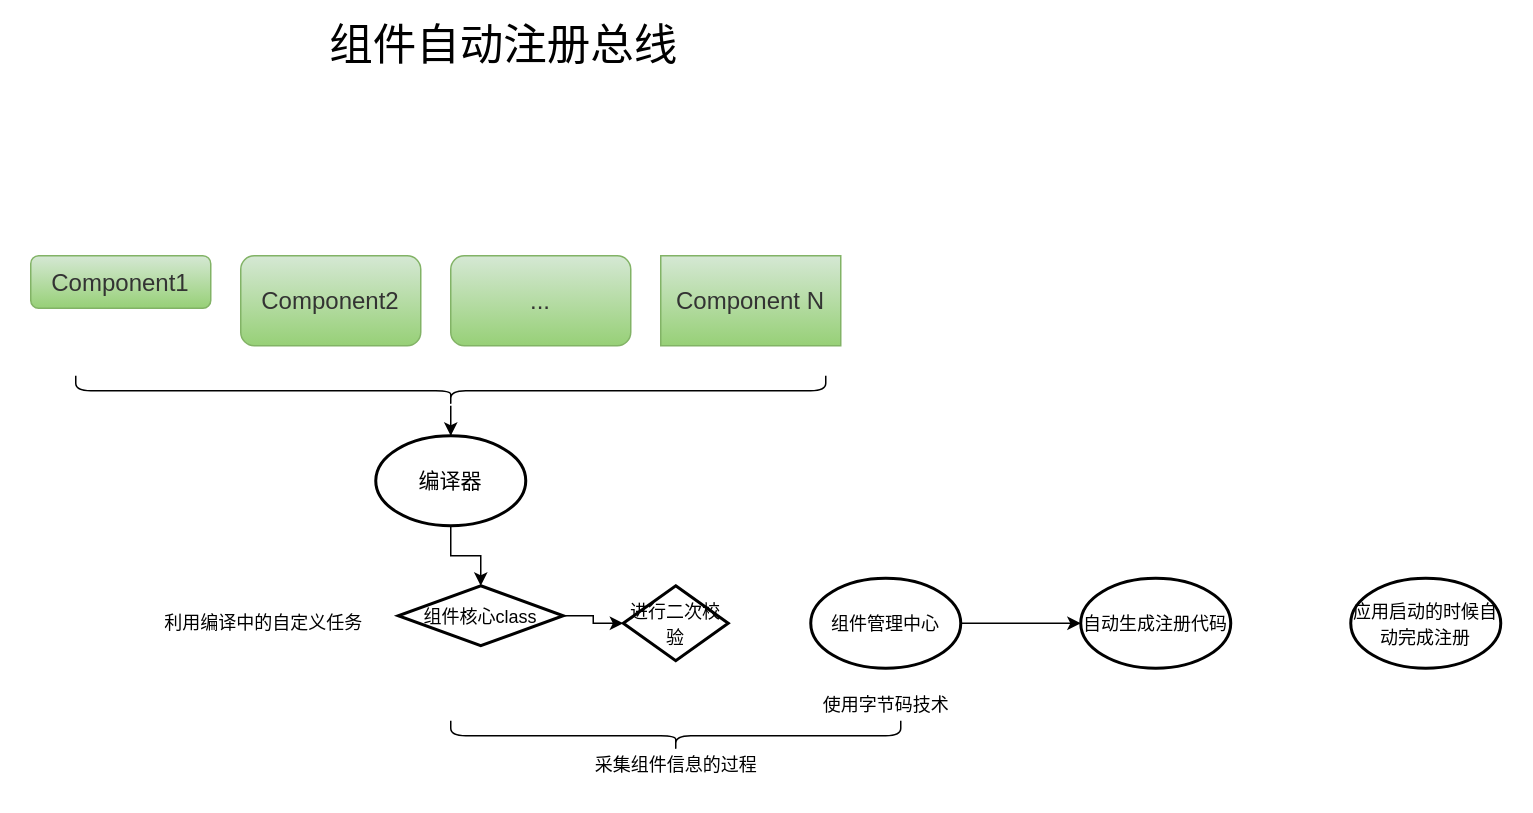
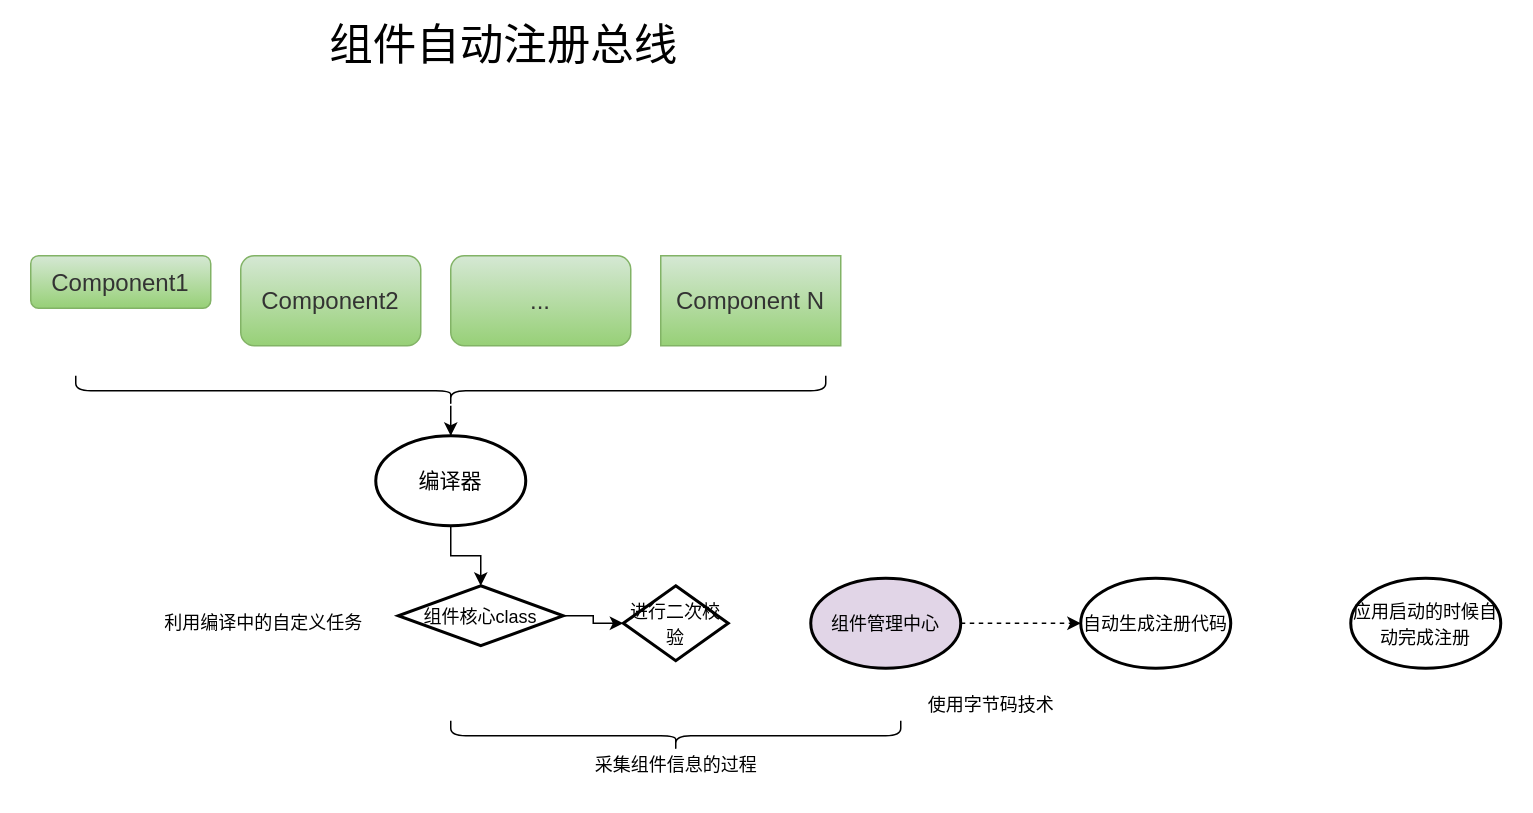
node "组件管理中心": fillcolor #ffffff -> #e1d5e7
edge "组件管理中心" -> "自动生成注册代码": style solid -> dashed
node "使用字节码技术": moved (886, 706) -> (991, 706)
